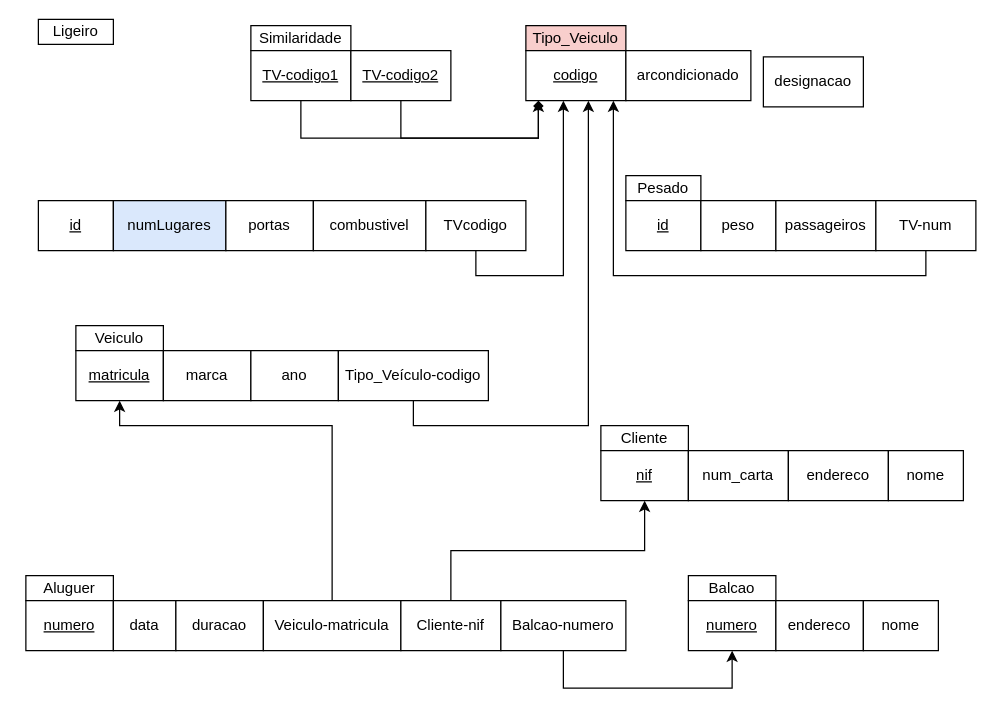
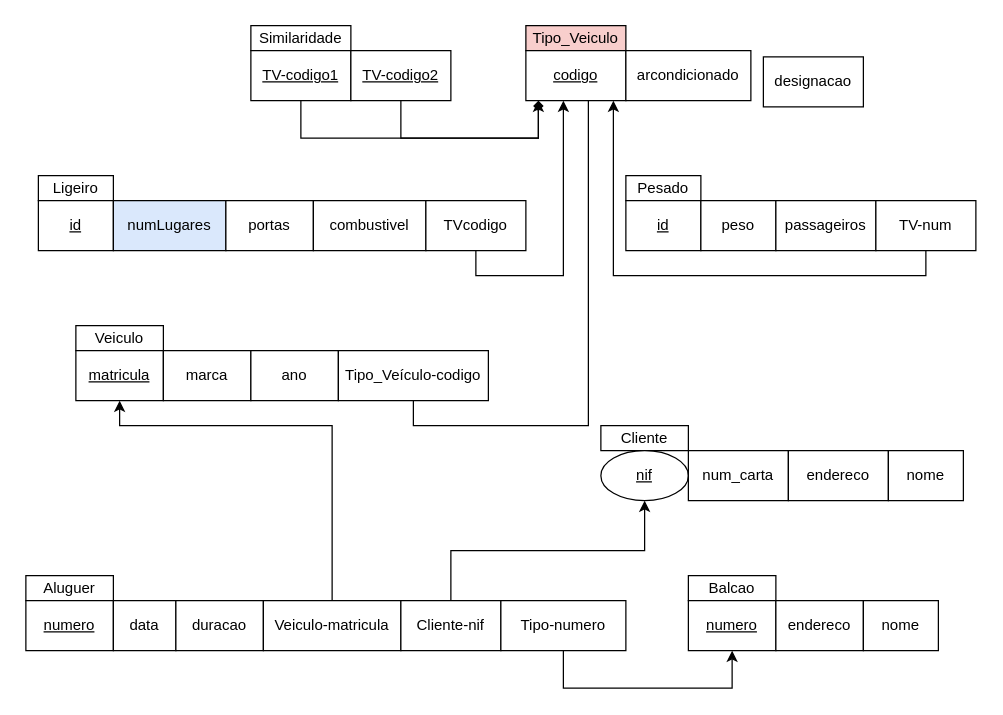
node "Ligeiro": moved (76, 32) -> (76, 188)
edge "Tipo_Veículo-codigo" -> "codigo": arrowhead classic -> none
node "nif": shape rectangle -> ellipse
node "Balcao-numero": label "Balcao-numero" -> "Tipo-numero"
